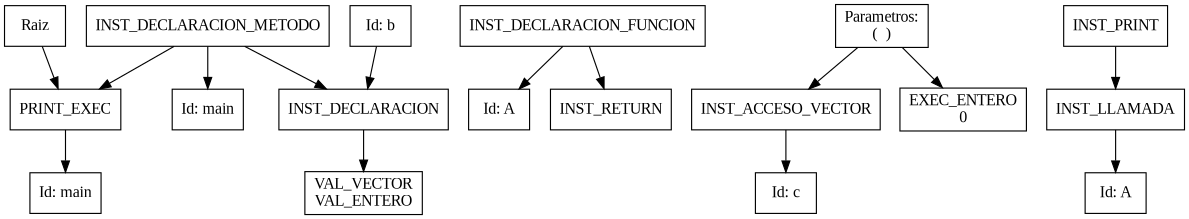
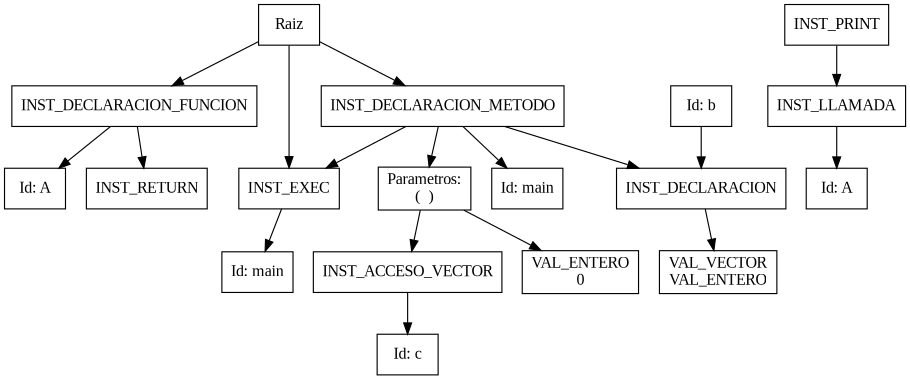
edge "Raiz" -> "INST_DECLARACION_FUNCION": added
edge "Raiz" -> "INST_DECLARACION_METODO": added
node "PRINT_EXEC": label "PRINT_EXEC" -> "INST_EXEC"
node "EXEC_ENTERO 0": label "EXEC_ENTERO 0" -> "VAL_ENTERO 0"
edge "INST_DECLARACION_METODO" -> "Parametros: (  )": added
